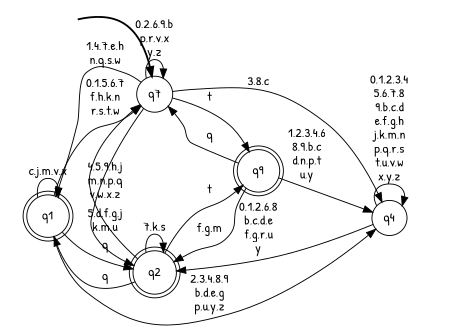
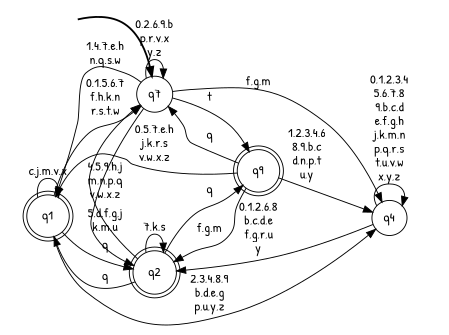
edge "q7" -> "q4": label "3,8,c" -> "f,g,m"
edge "q9" -> "q1": added, label "0,5,7,e,h j,k,r,s v,w,x,z"
edge "q2" -> "q9": label "t" -> "q"
